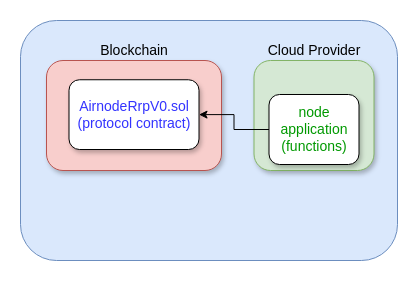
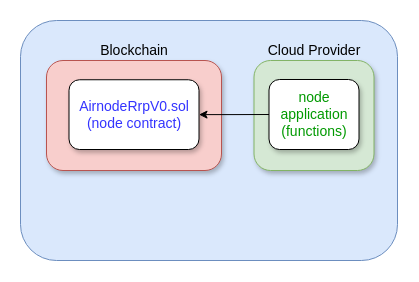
node "AirnodeRrpV0.sol (protocol contract)": label "AirnodeRrpV0.sol (protocol contract)" -> "AirnodeRrpV0.sol (node contract)"
node "node application (functions)": moved (314, 130) -> (314, 115)
